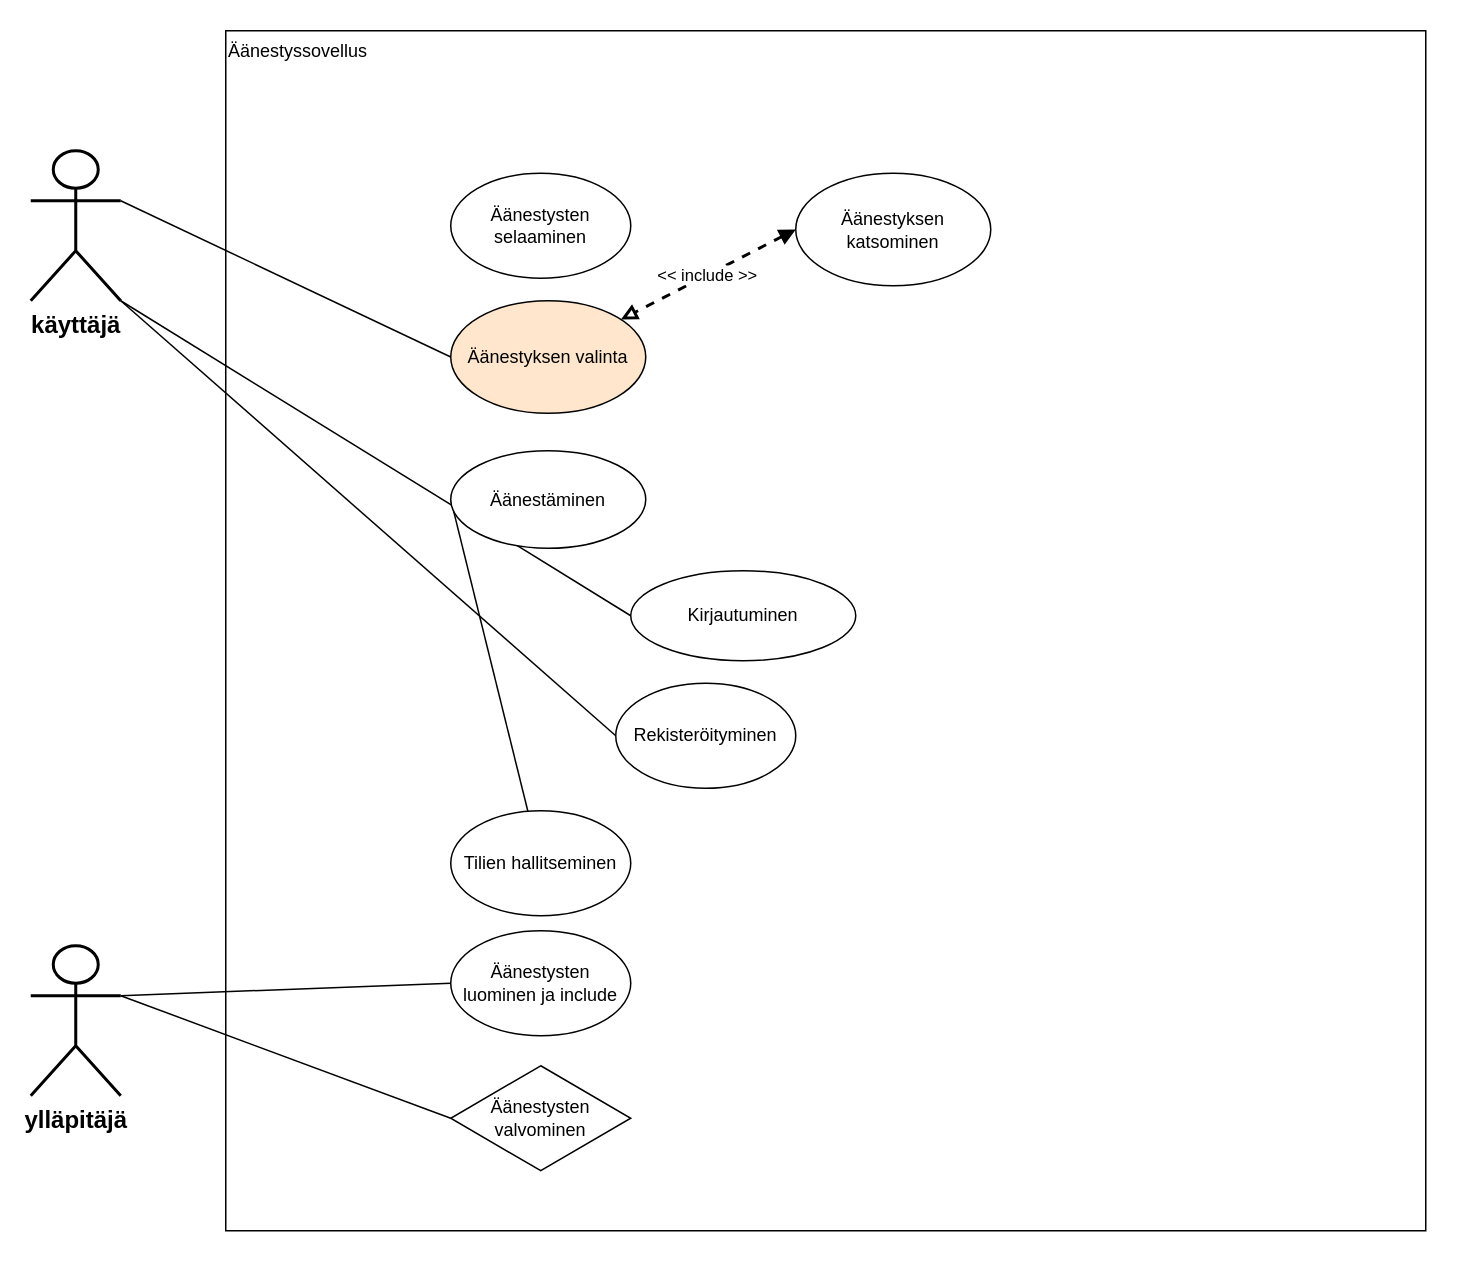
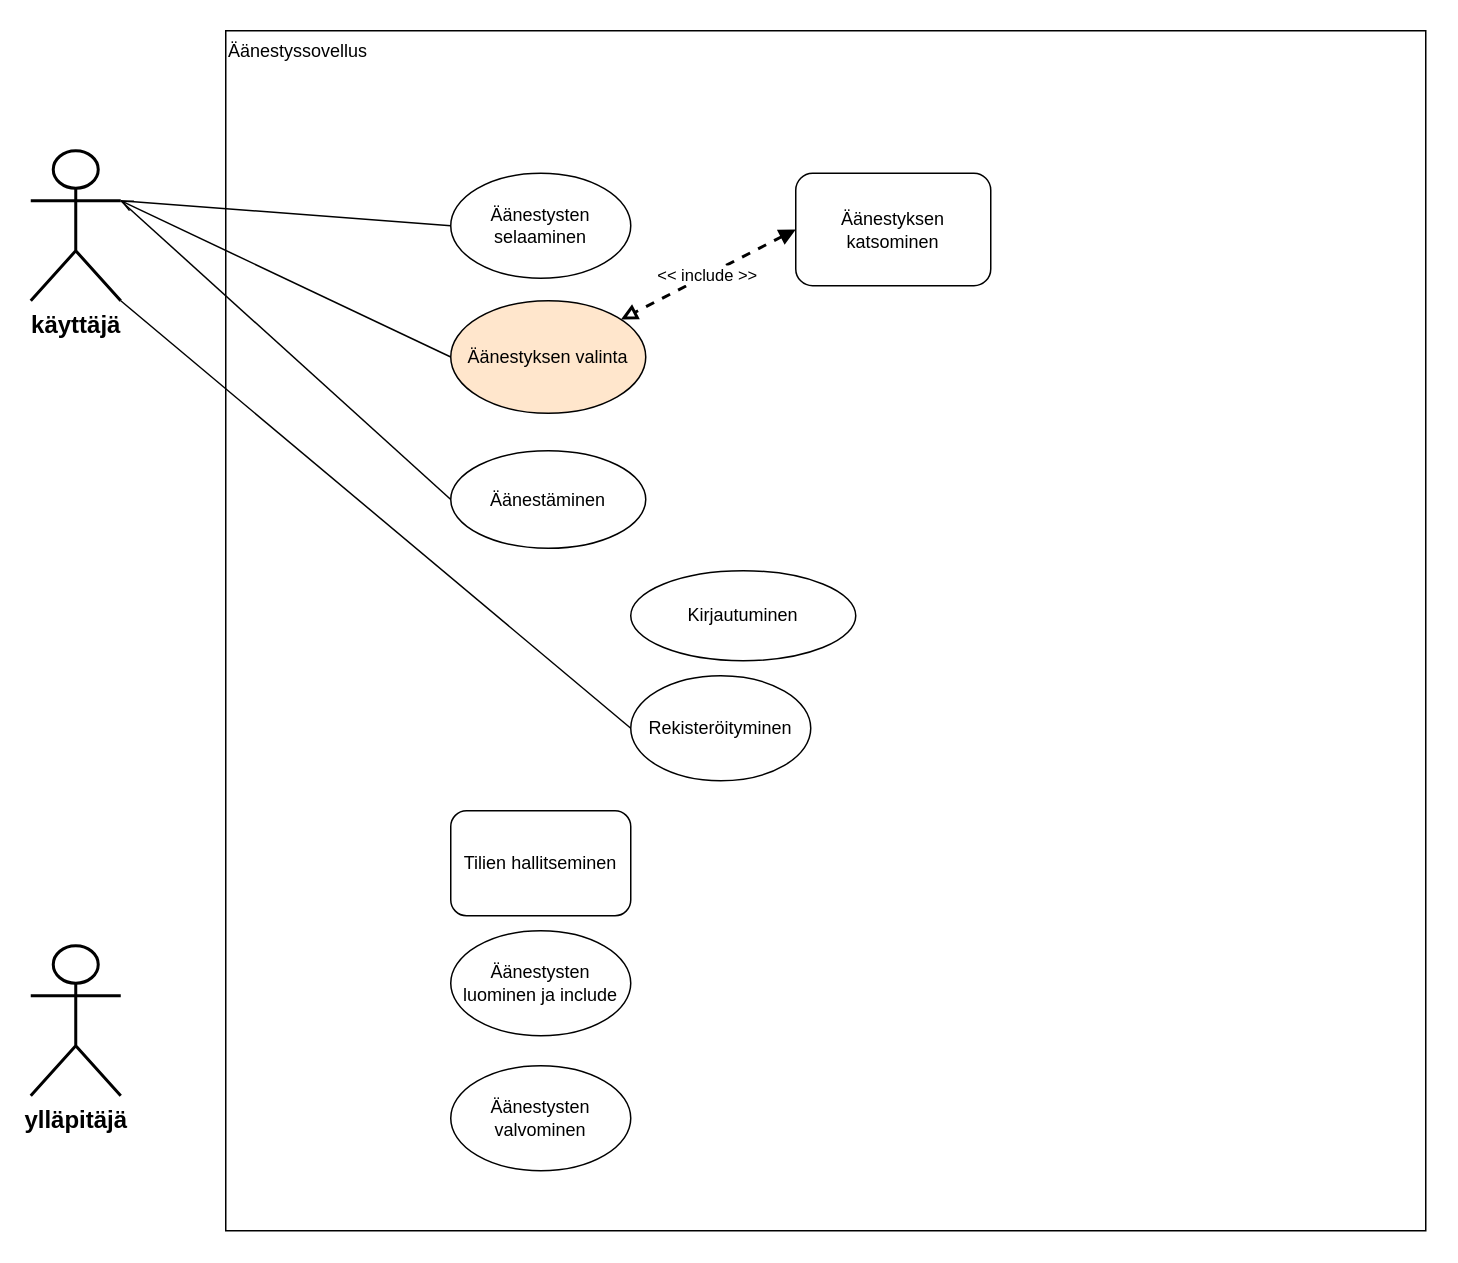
edge "käyttäjä" -- "Äänestyksen valinta": arrowhead none -> open
edge "käyttäjä" -- "Äänestysten selaaminen": added
node "Äänestyksen katsominen": shape ellipse -> rounded rectangle
edge "käyttäjä" -- "Kirjautuminen": removed
edge "Äänestäminen" -- "Tilien hallitseminen": now "Äänestäminen" -- "käyttäjä"
node "Rekisteröityminen": moved (706, 736) -> (721, 728)
node "Tilien hallitseminen": shape ellipse -> rounded rectangle
edge "Äänestysten luominen ja include" -- "ylläpitäjä": removed
edge "ylläpitäjä" -- "Äänestysten valvominen": removed
node "Äänestysten valvominen": shape diamond -> ellipse
